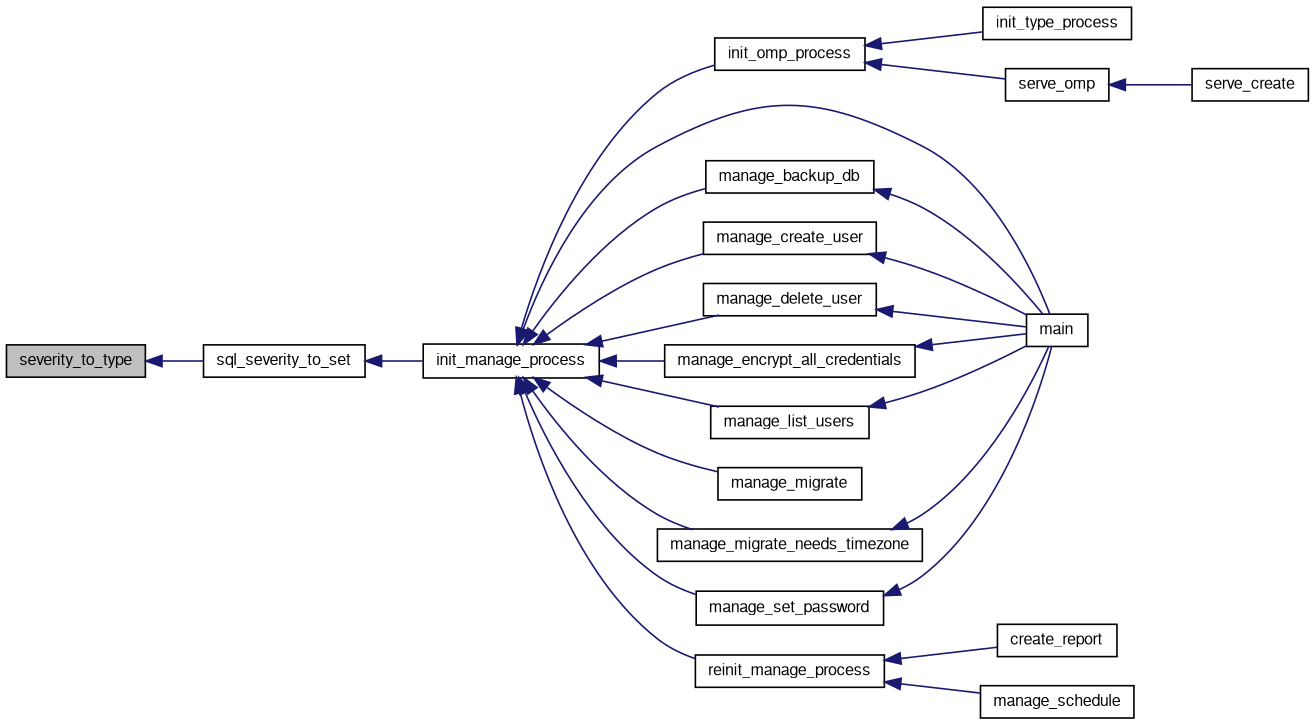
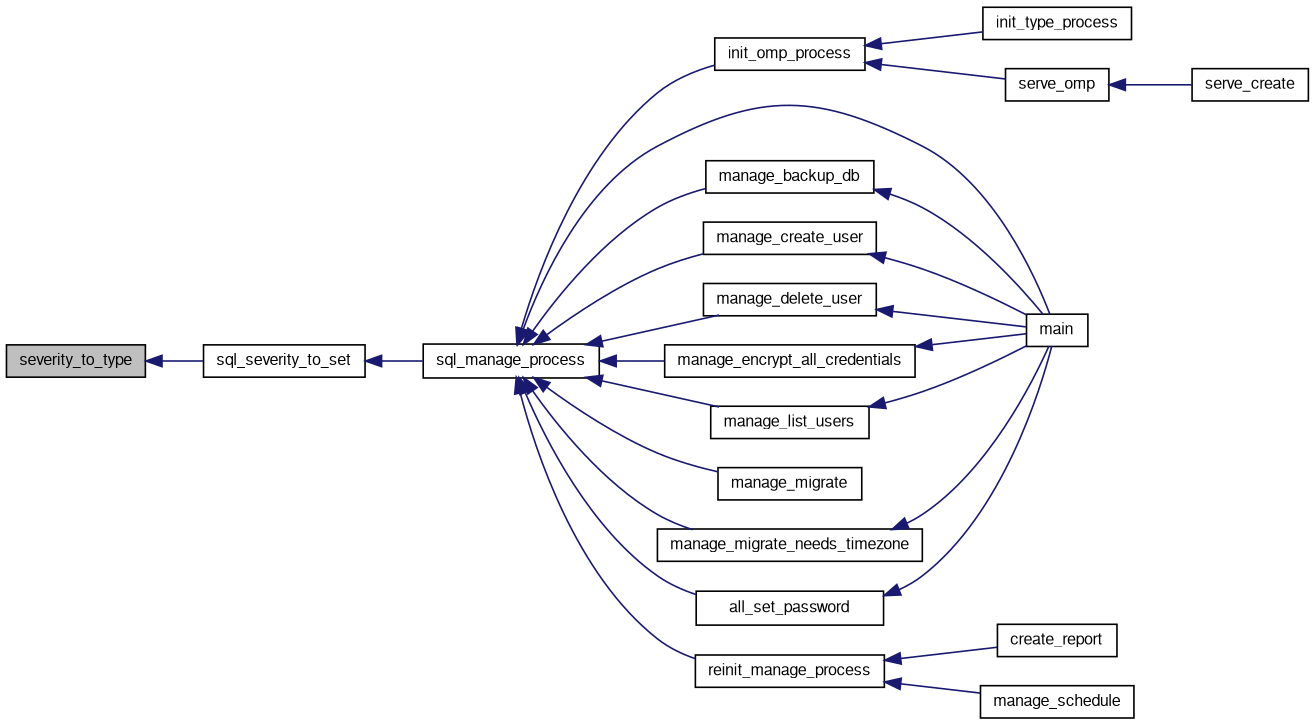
node "init_manage_process": label "init_manage_process" -> "sql_manage_process"
node "manage_set_password": label "manage_set_password" -> "all_set_password"
